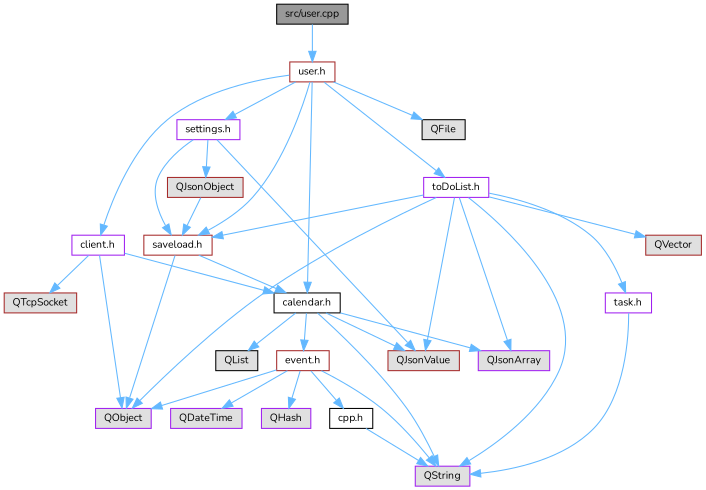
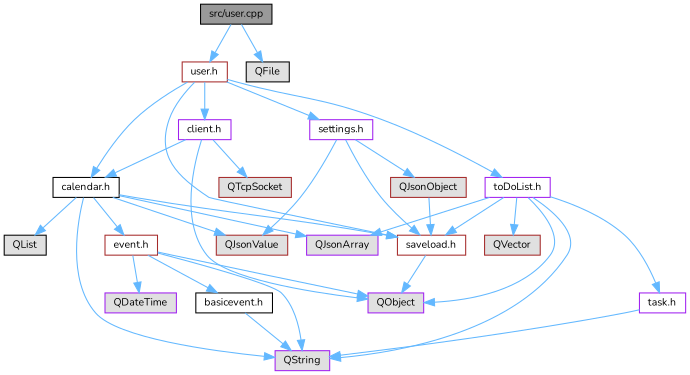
edge "user.h" -> "QFile": now "src/user.cpp" -> "QFile"
edge "toDoList.h" -> "QJsonValue": removed
edge "saveload.h" -> "calendar.h": reversed
node "QHash": removed
node "cpp.h": label "cpp.h" -> "basicevent.h"
